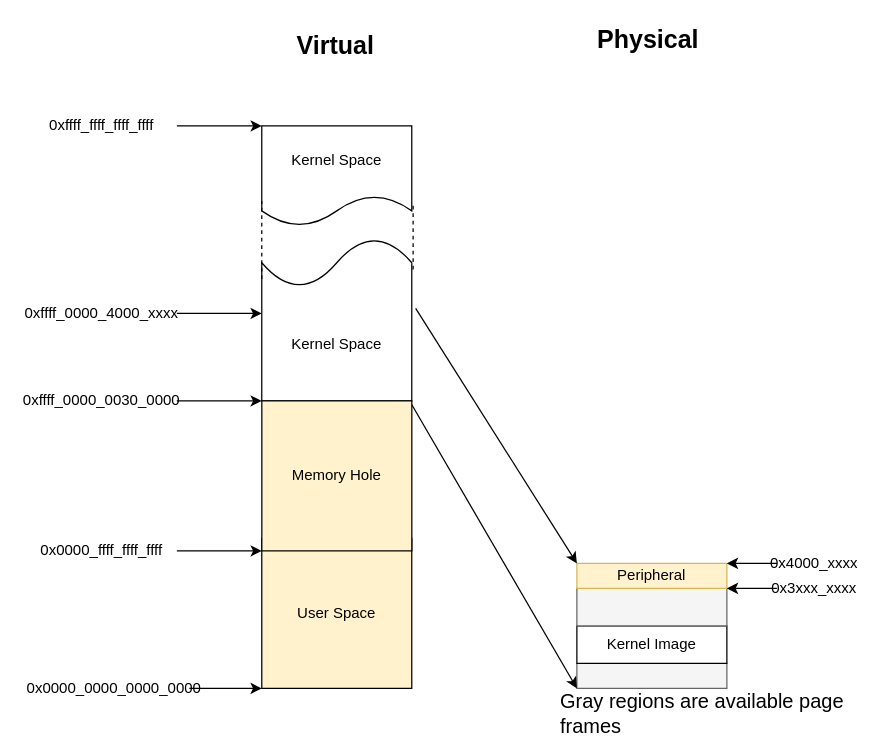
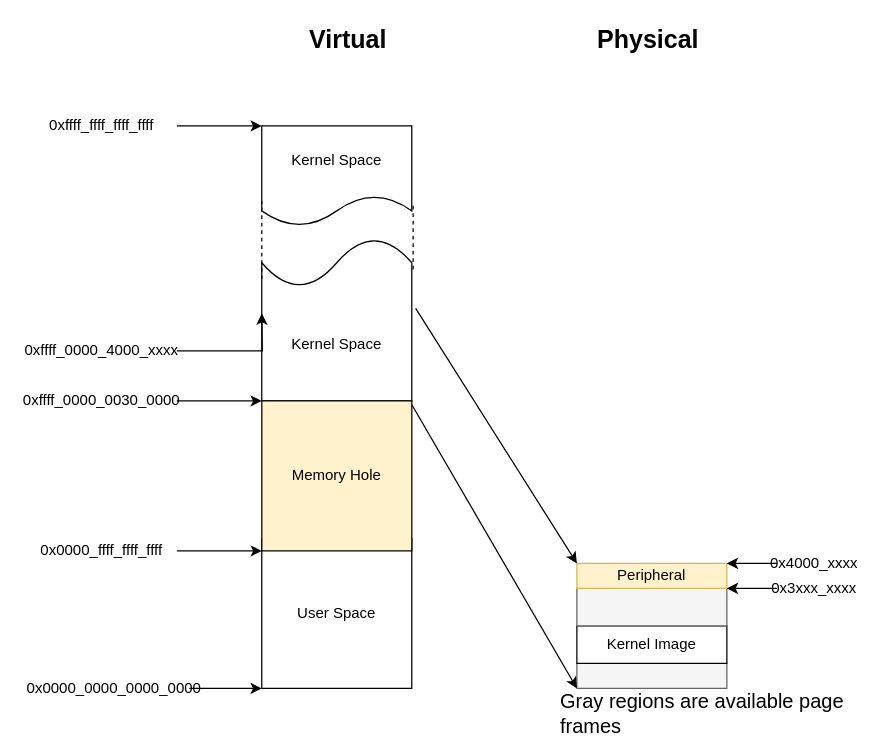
node "Virtual": moved (339, 44) -> (352, 38)
node "0xffff_0000_4000_xxxx": moved (102, 313) -> (102, 351)
node "User Space": fillcolor #fff2cc -> #ffffff
